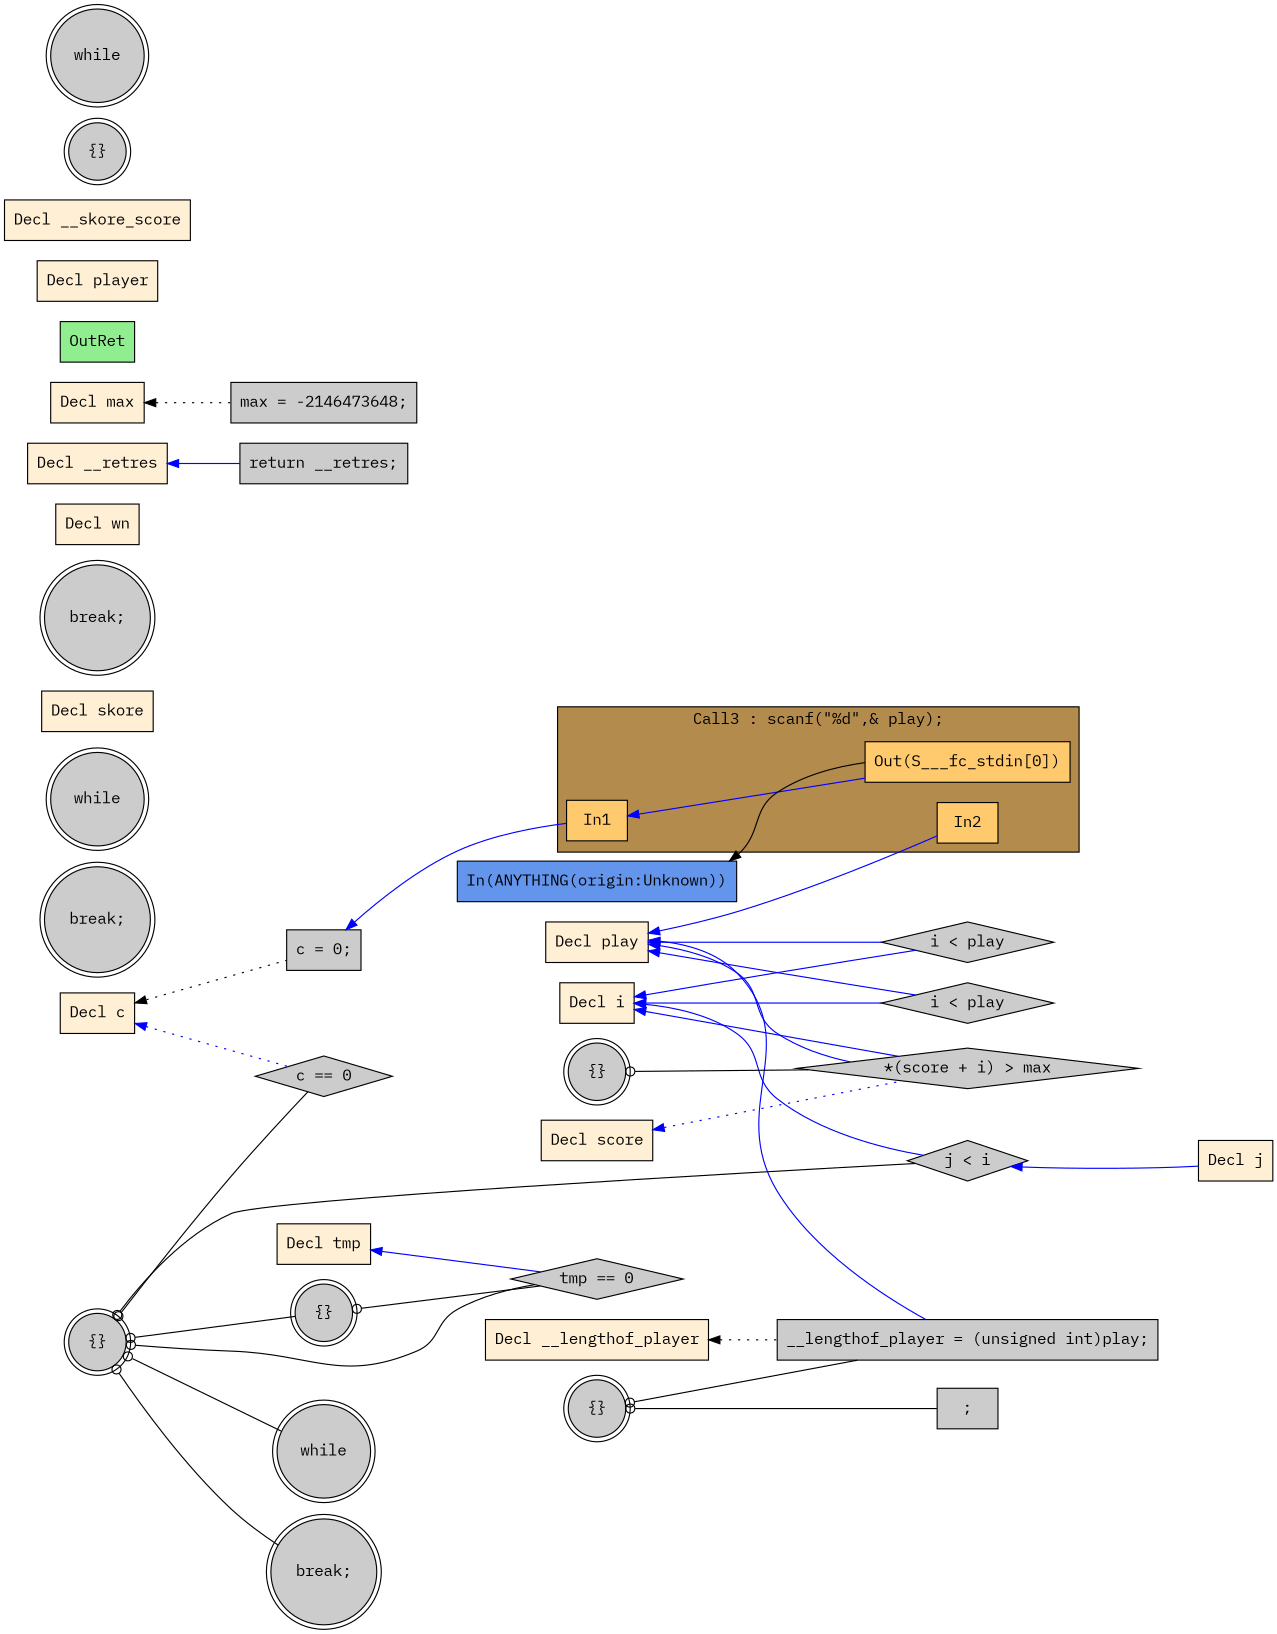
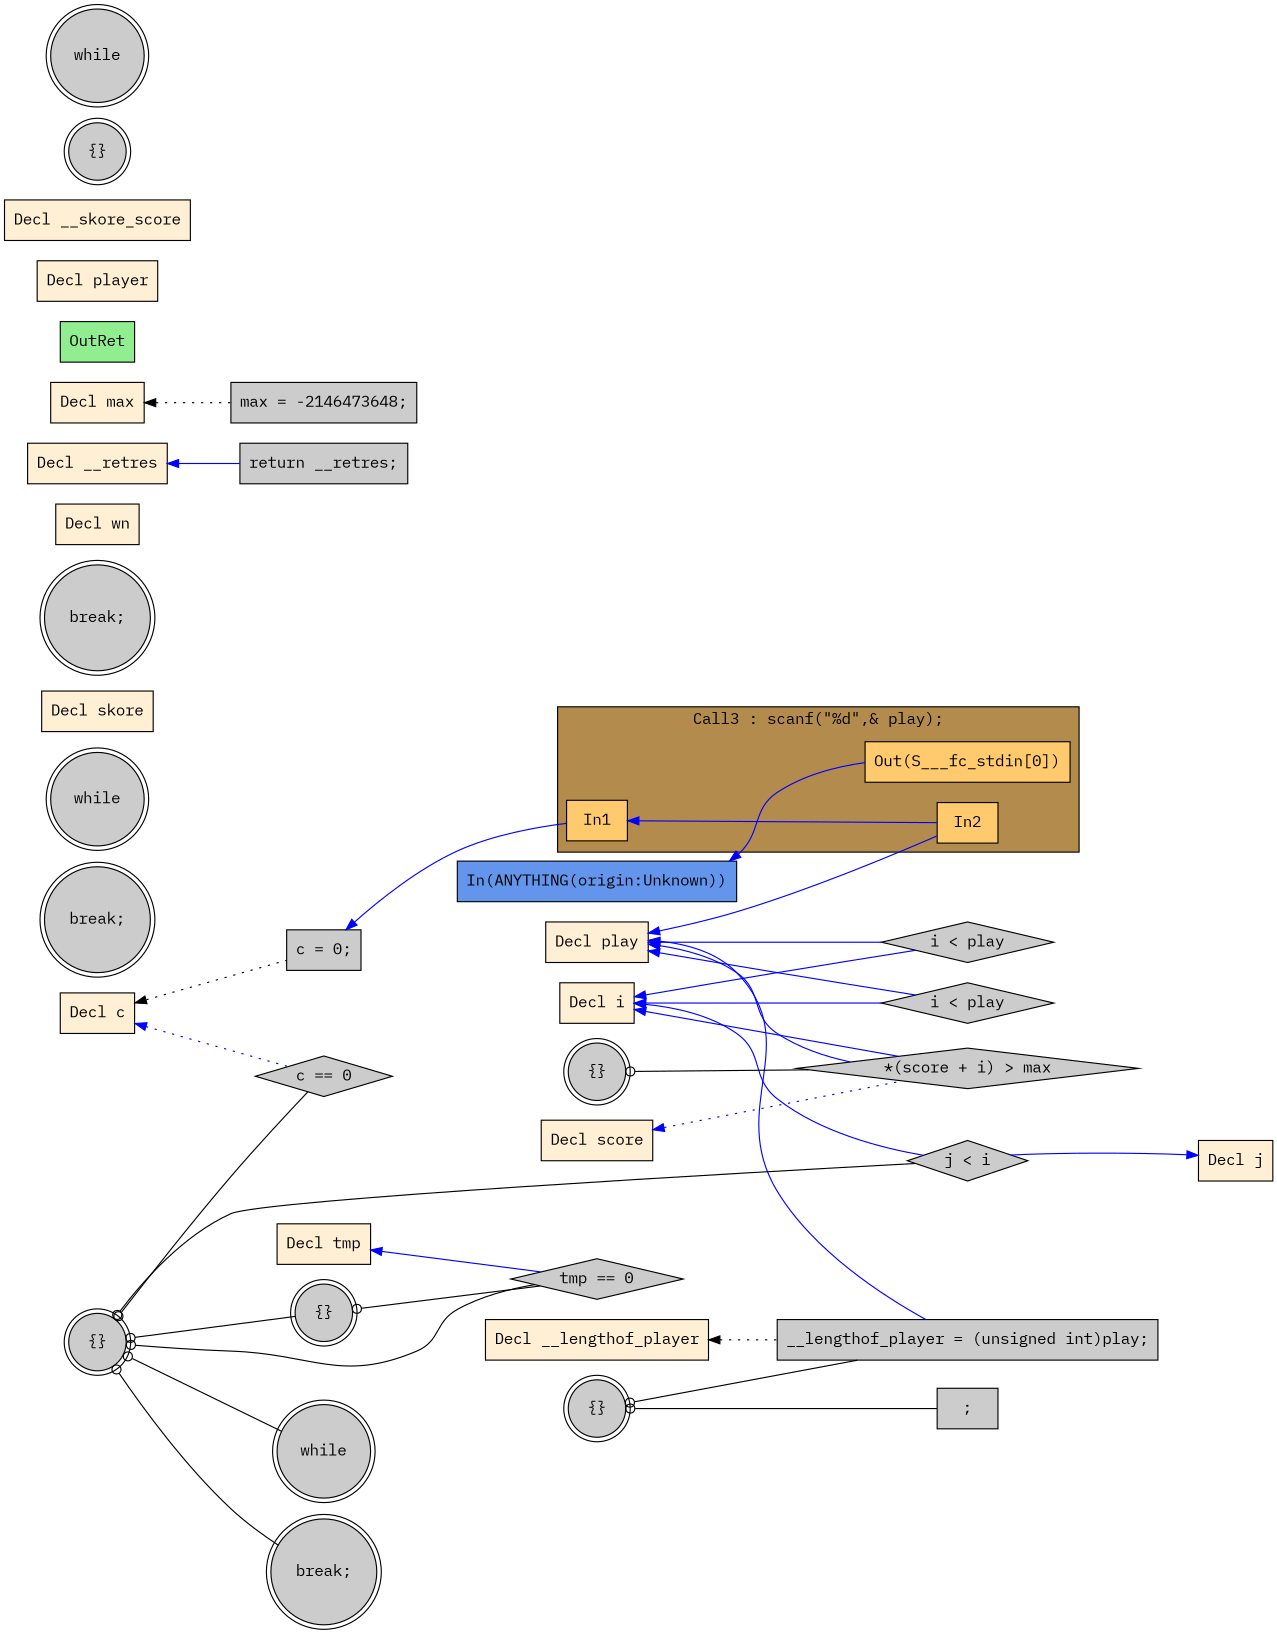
edge "Out(S___fc_stdin[0])" -> "In(ANYTHING(origin:Unknown))": color #000000 -> #0000ff
edge "Out(S___fc_stdin[0])" -> "In1": now "In2" -> "In1"
edge "Decl j" -> "j < i": reversed
